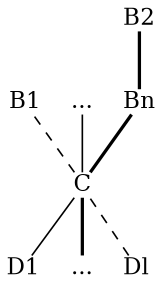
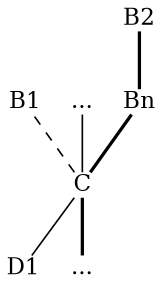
node "Dl": removed
